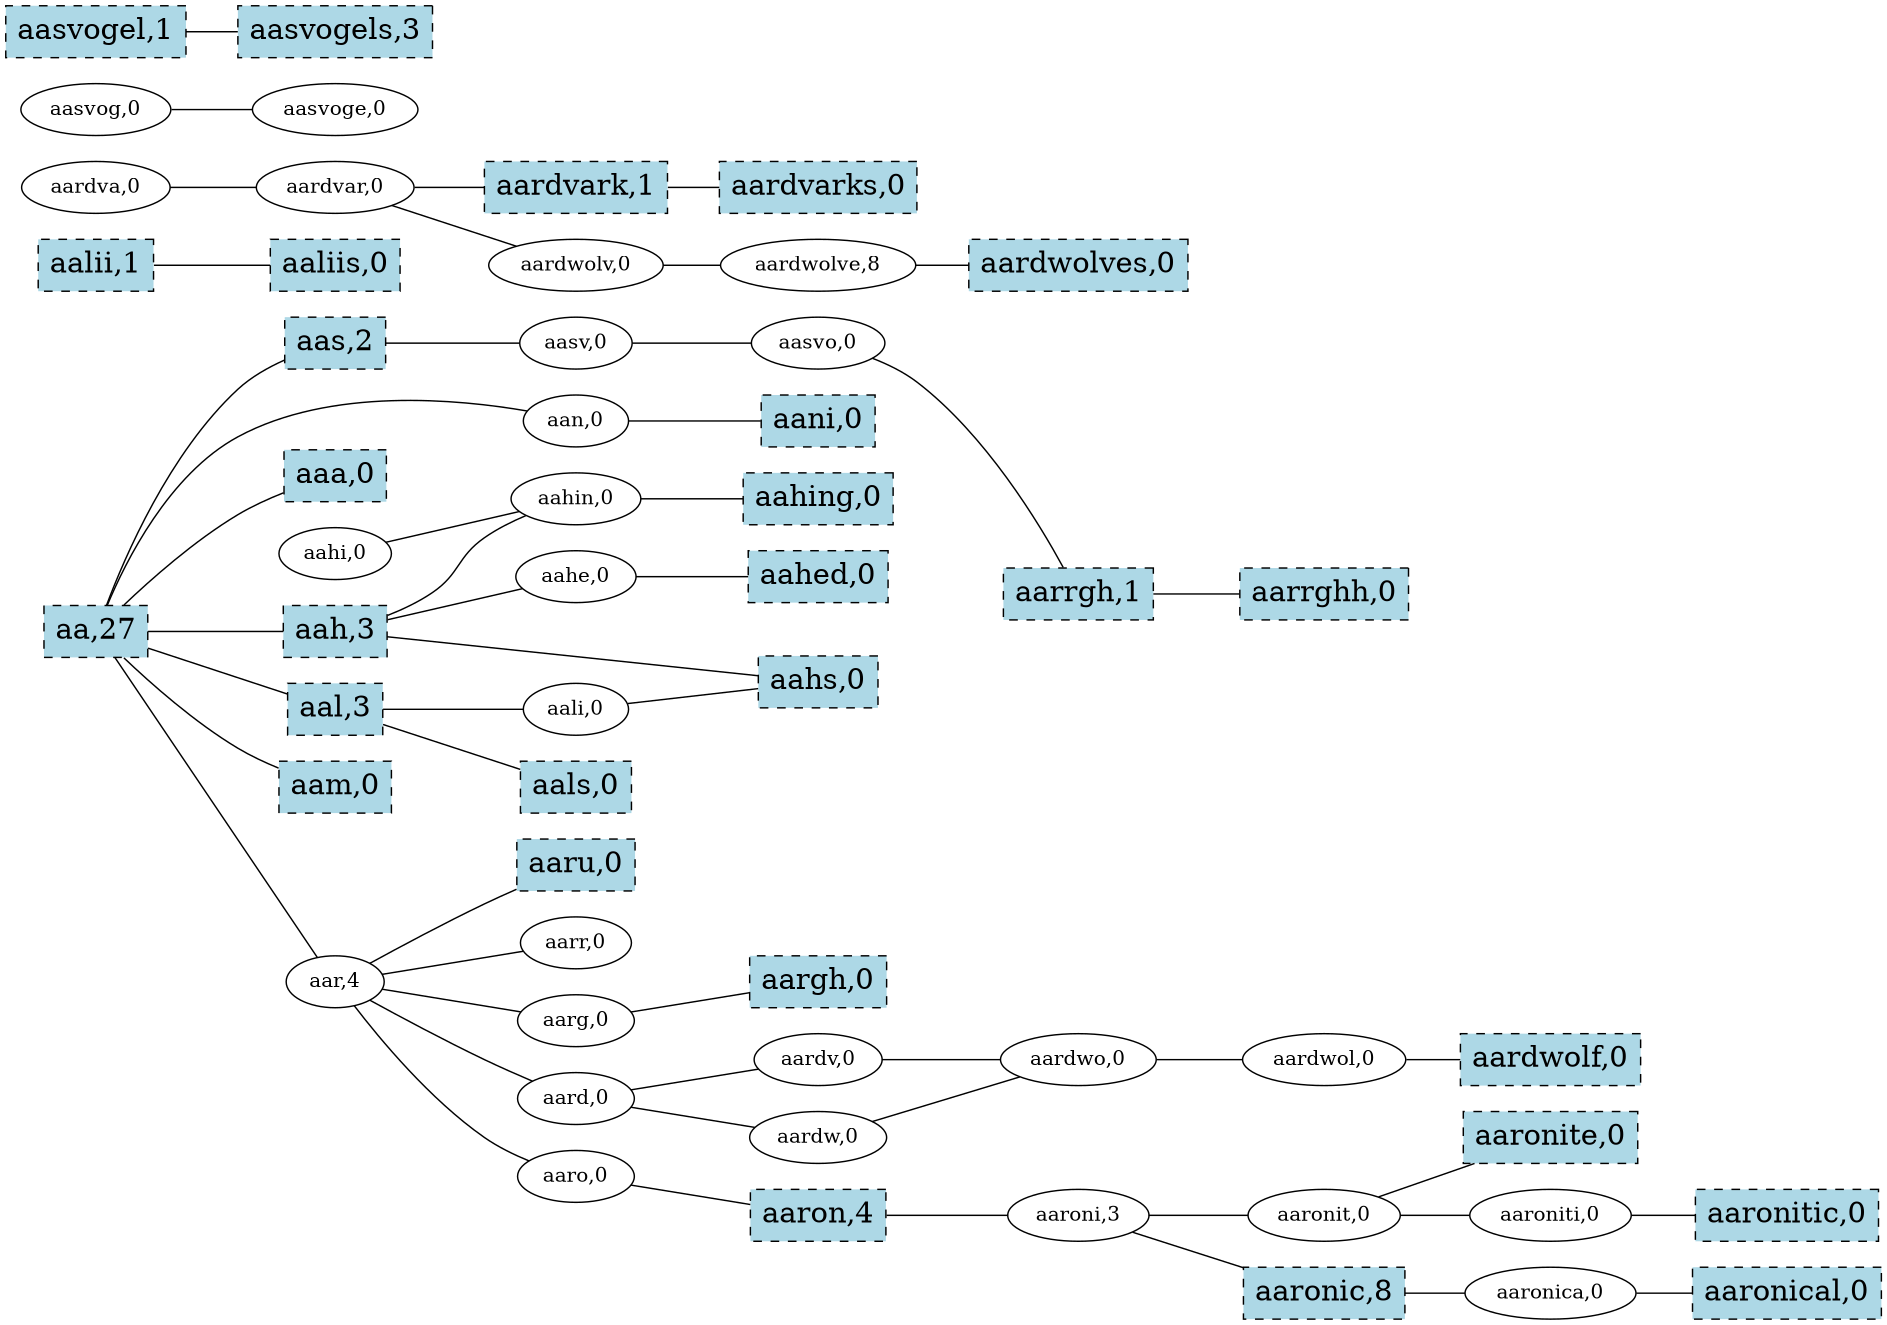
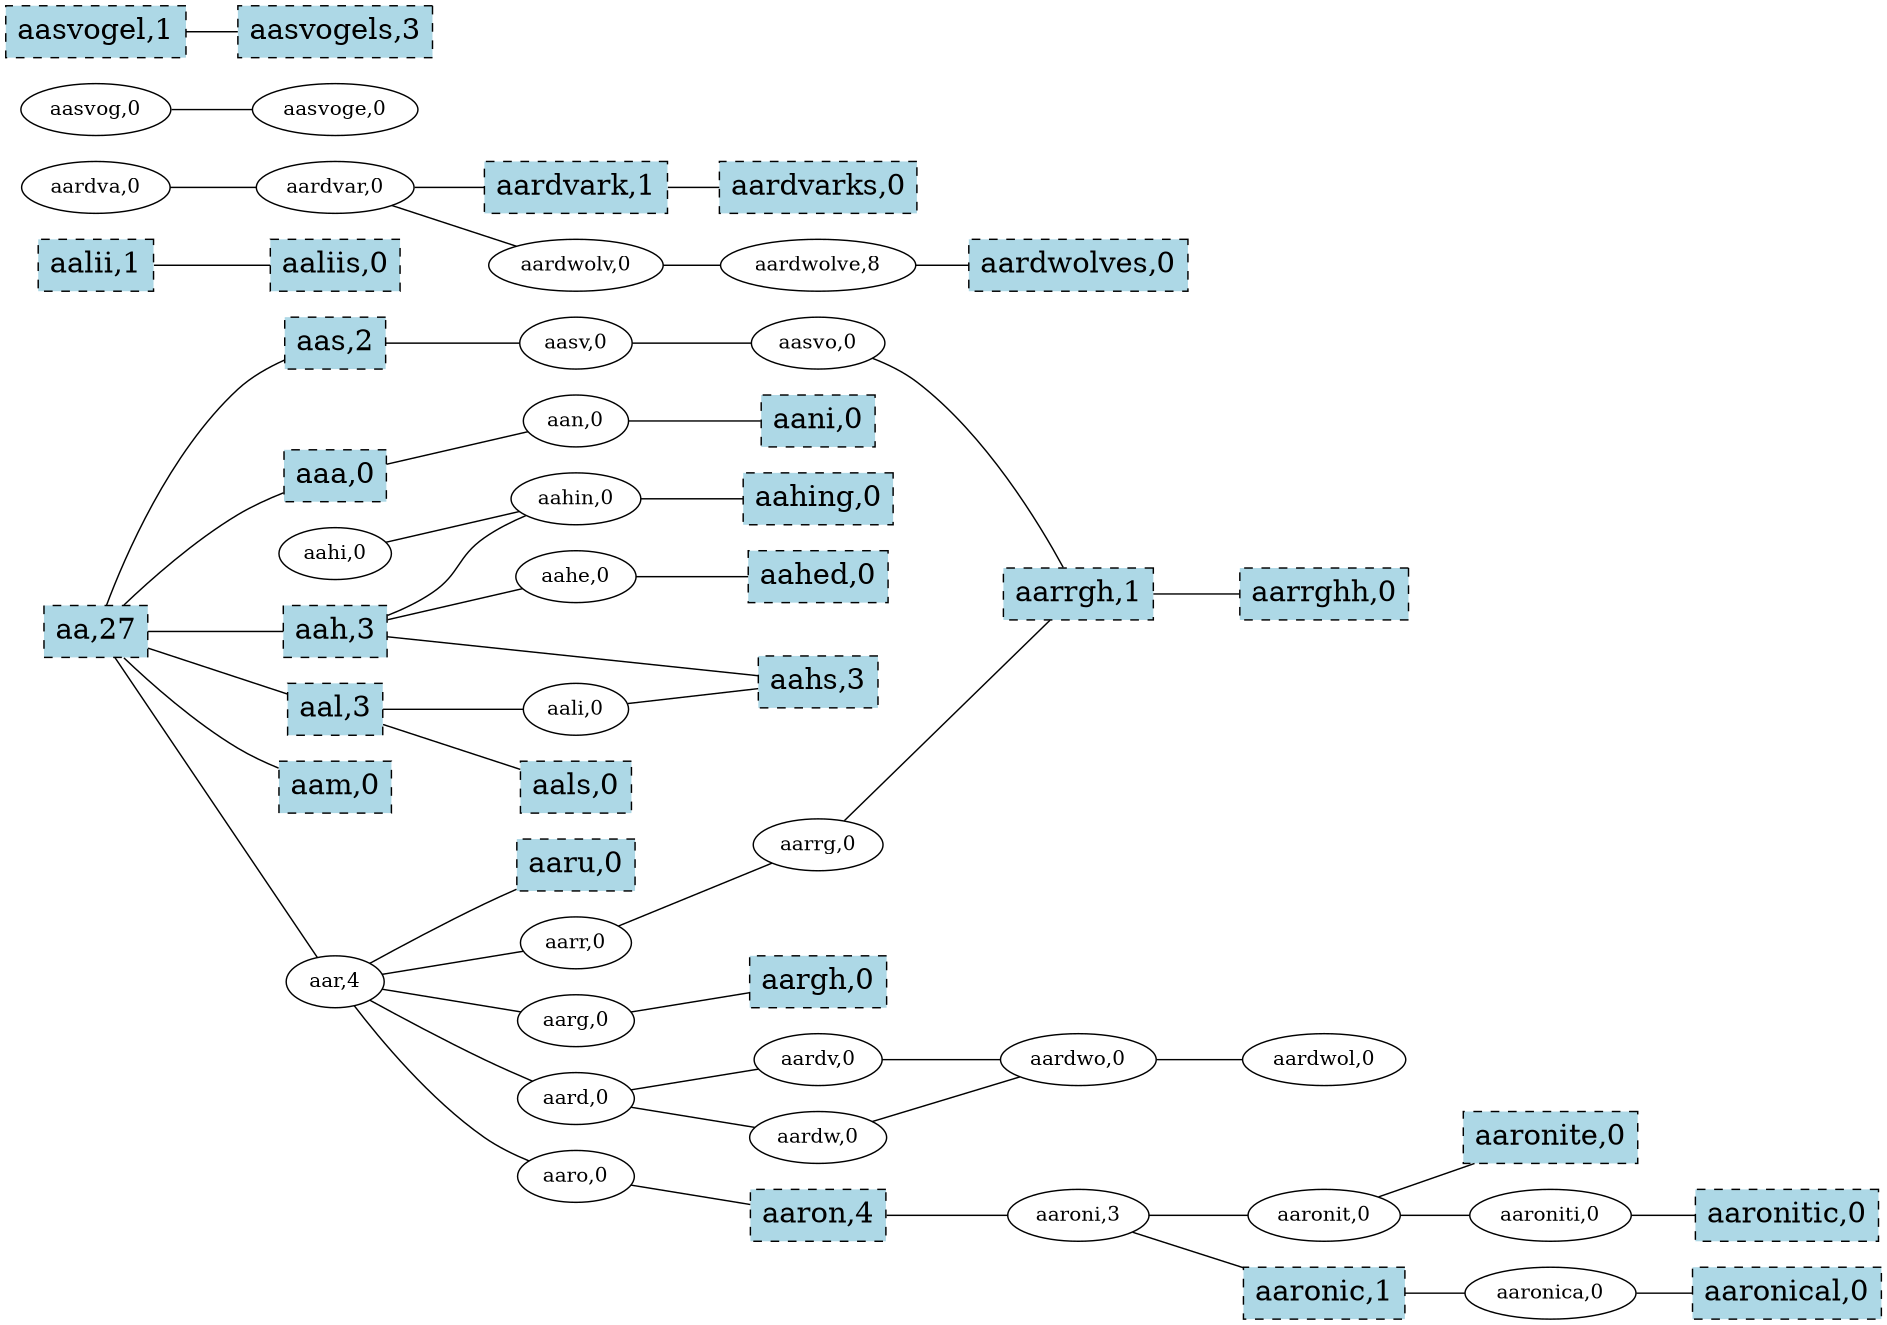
edge "aan,0" -- "aa,27": now "aan,0" -- "aaa,0"
node "aahs,0": label "aahs,0" -> "aahs,3"
node "aarrg,0": added
node "aardwolf,0": removed
node "aaronic,8": label "aaronic,8" -> "aaronic,1"
